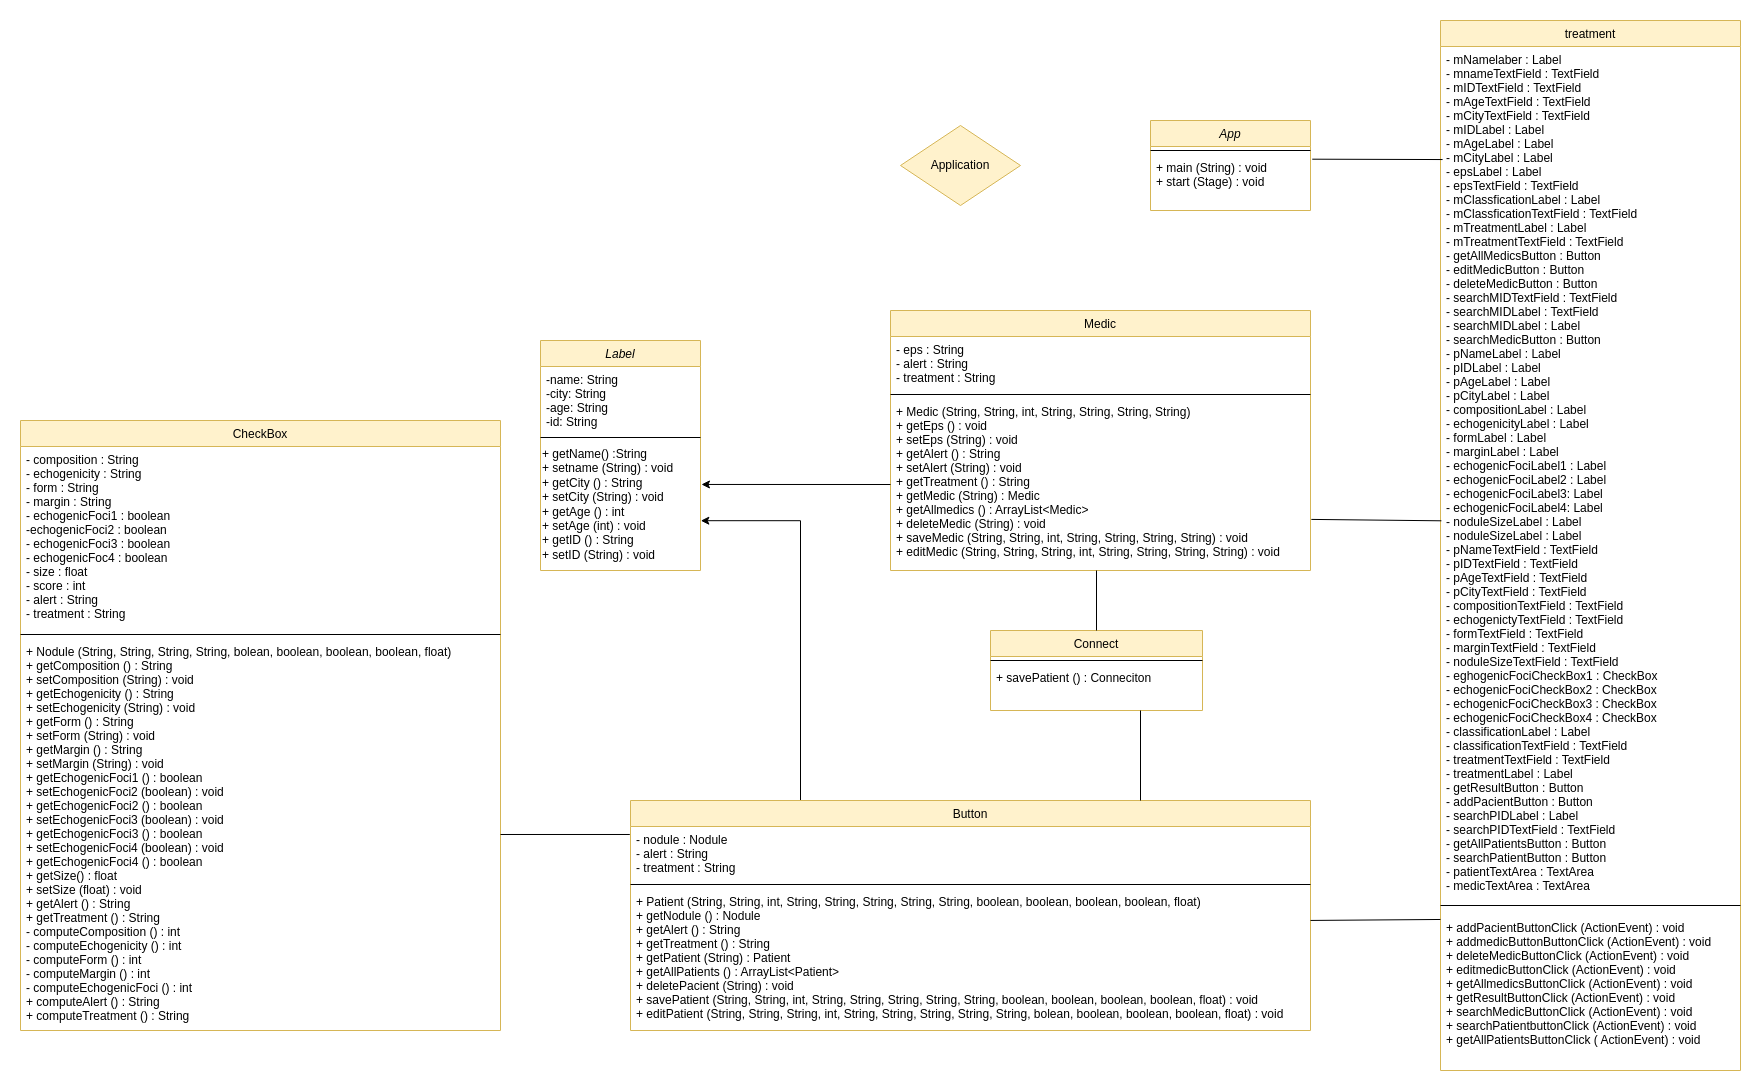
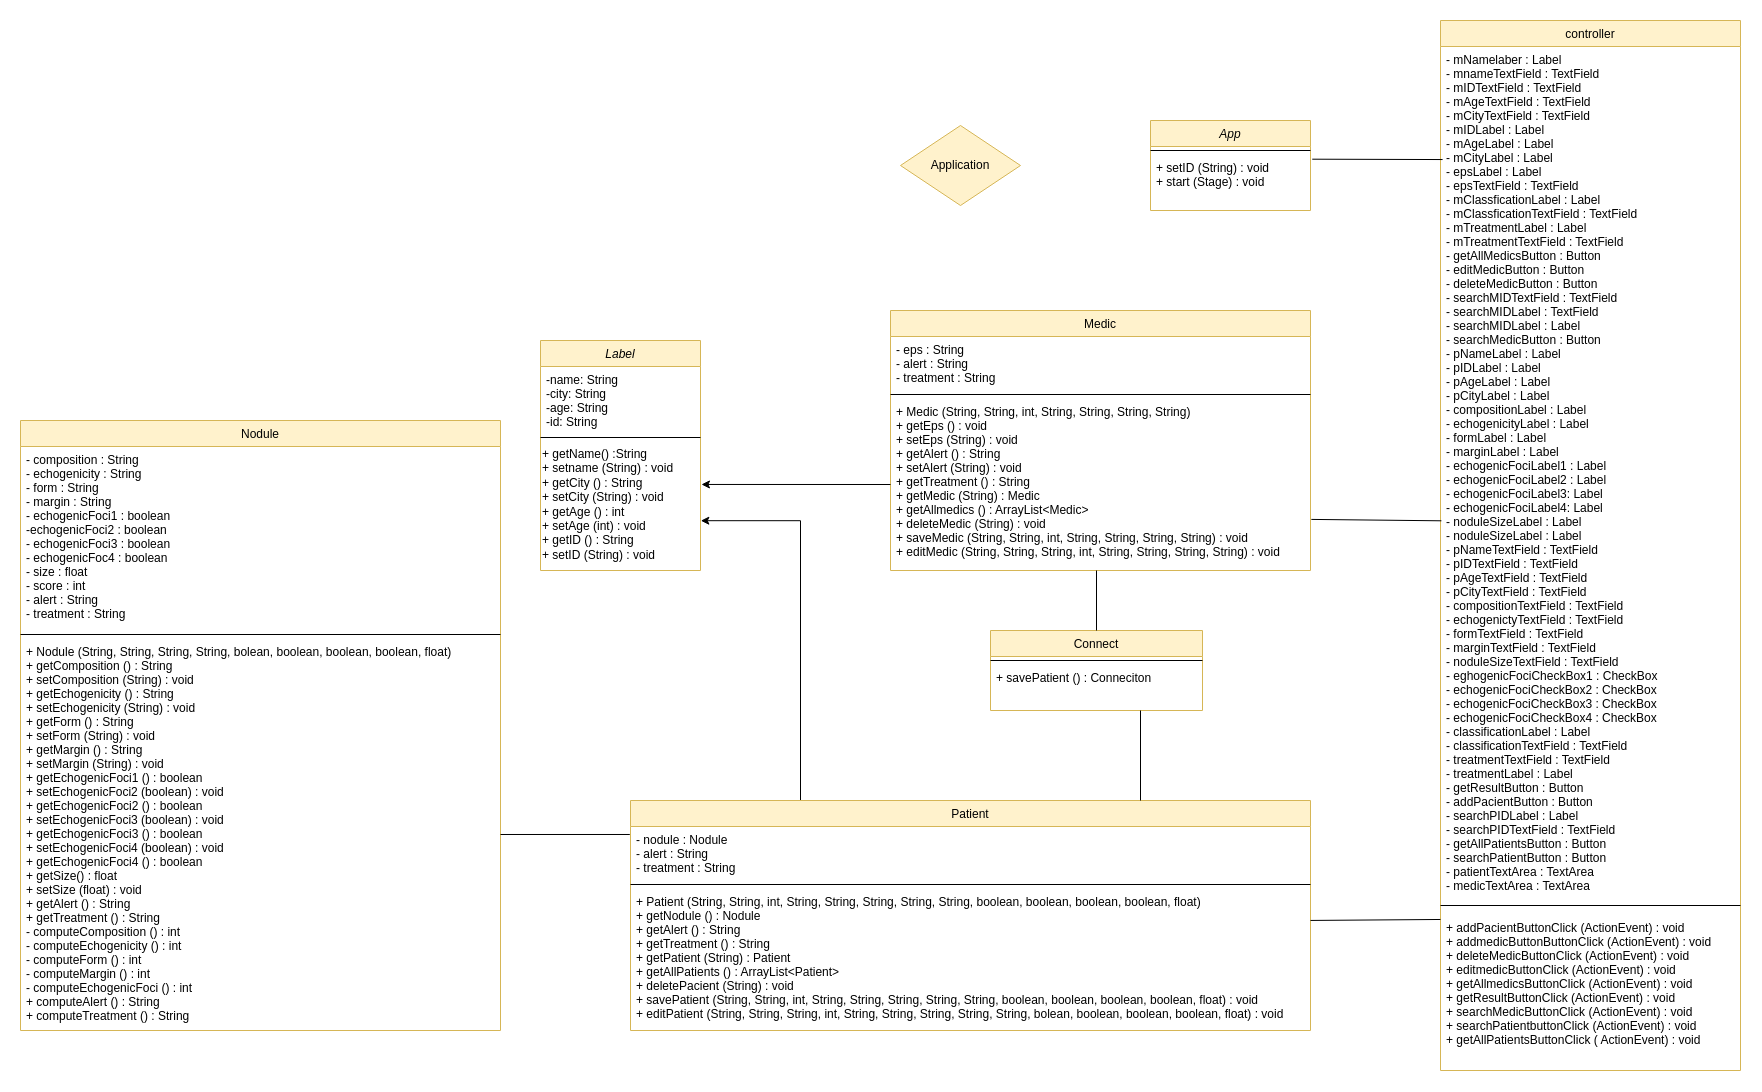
node "treatment": label "treatment" -> "controller"
node "+ main (String) : void + start (Stage) : void": label "+ main (String) : void + start (Stage) : void" -> "+ setID (String) : void + start (Stage) : void"
node "CheckBox": label "CheckBox" -> "Nodule"
node "Button": label "Button" -> "Patient"
